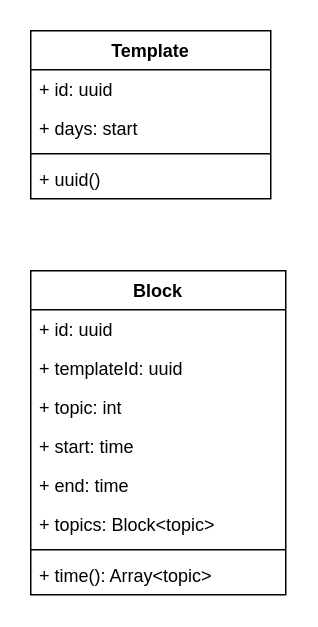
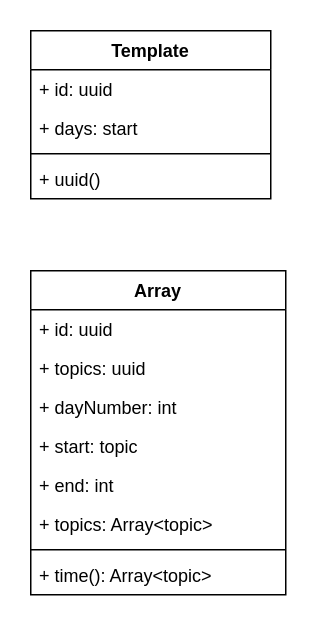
node "Block": label "Block" -> "Array"
node "+ templateId: uuid": label "+ templateId: uuid" -> "+ topics: uuid"
node "+ topic: int": label "+ topic: int" -> "+ dayNumber: int"
node "+ start: time": label "+ start: time" -> "+ start: topic"
node "+ end: time": label "+ end: time" -> "+ end: int"
node "+ topics: Block<topic>": label "+ topics: Block<topic>" -> "+ topics: Array<topic>"
